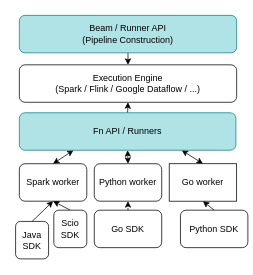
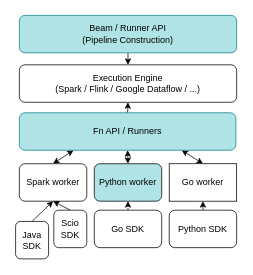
node "Python worker": fillcolor #ffffff -> #b0e3e6
node "Python SDK": moved (214, 229) -> (203, 229)
